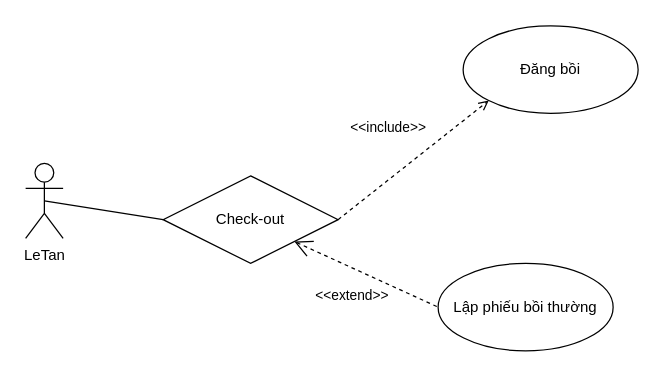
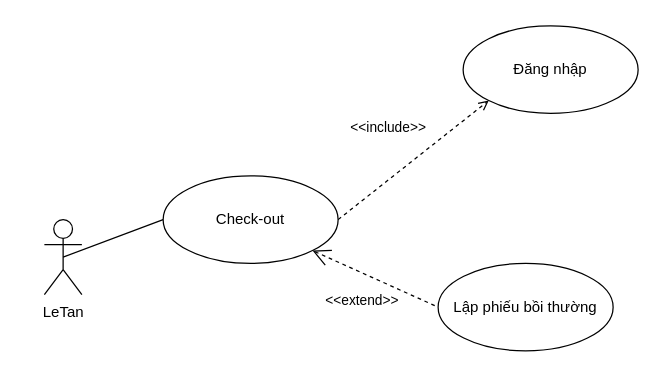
node "Đăng bồi": label "Đăng bồi" -> "Đăng nhập"
node "LeTan": moved (44, 201) -> (63, 257)
node "Check-out": shape diamond -> ellipse
